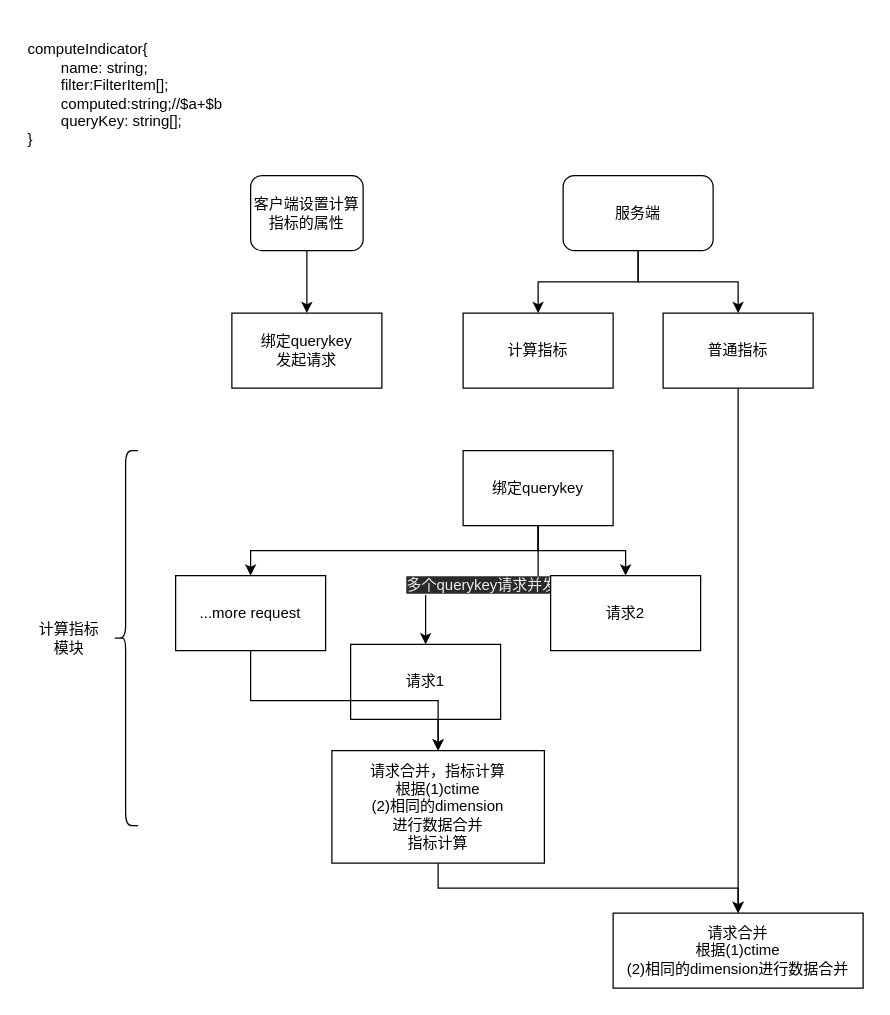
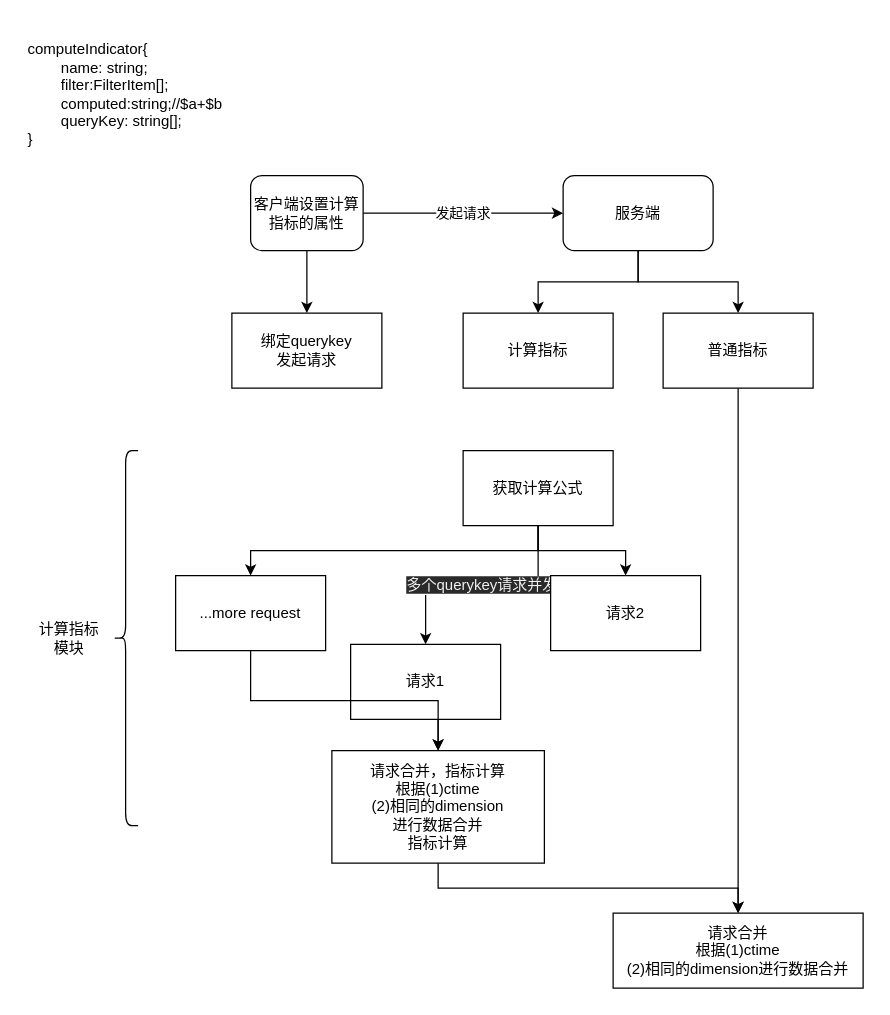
edge "客户端设置计算指标的属性" -> "服务端": added, label "发起请求"
node "绑定querykey": label "绑定querykey" -> "获取计算公式"
